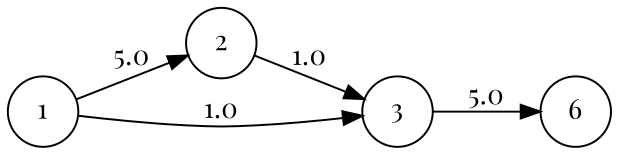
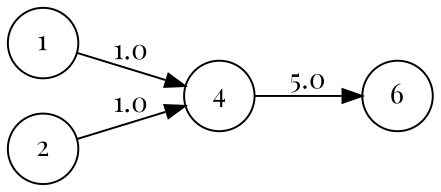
edge "1" -> "2": removed, label "5.0"
node "3": label "3" -> "4"
